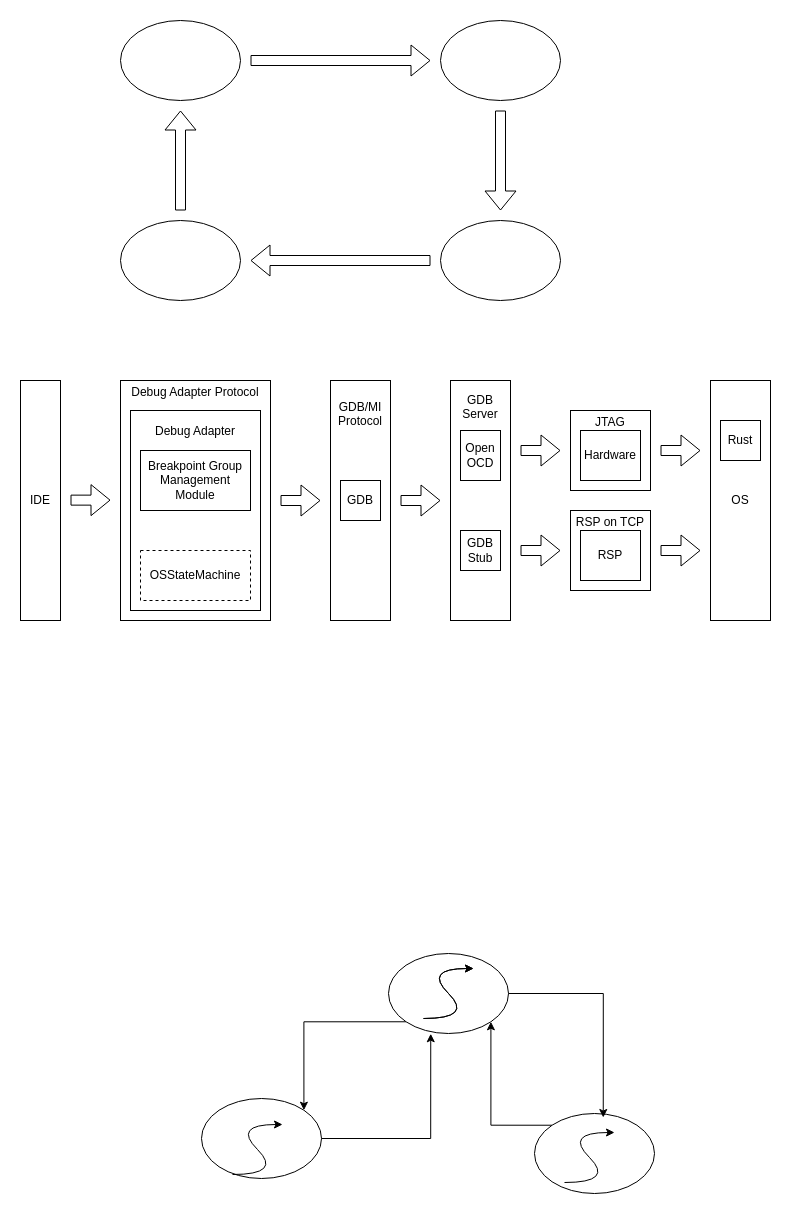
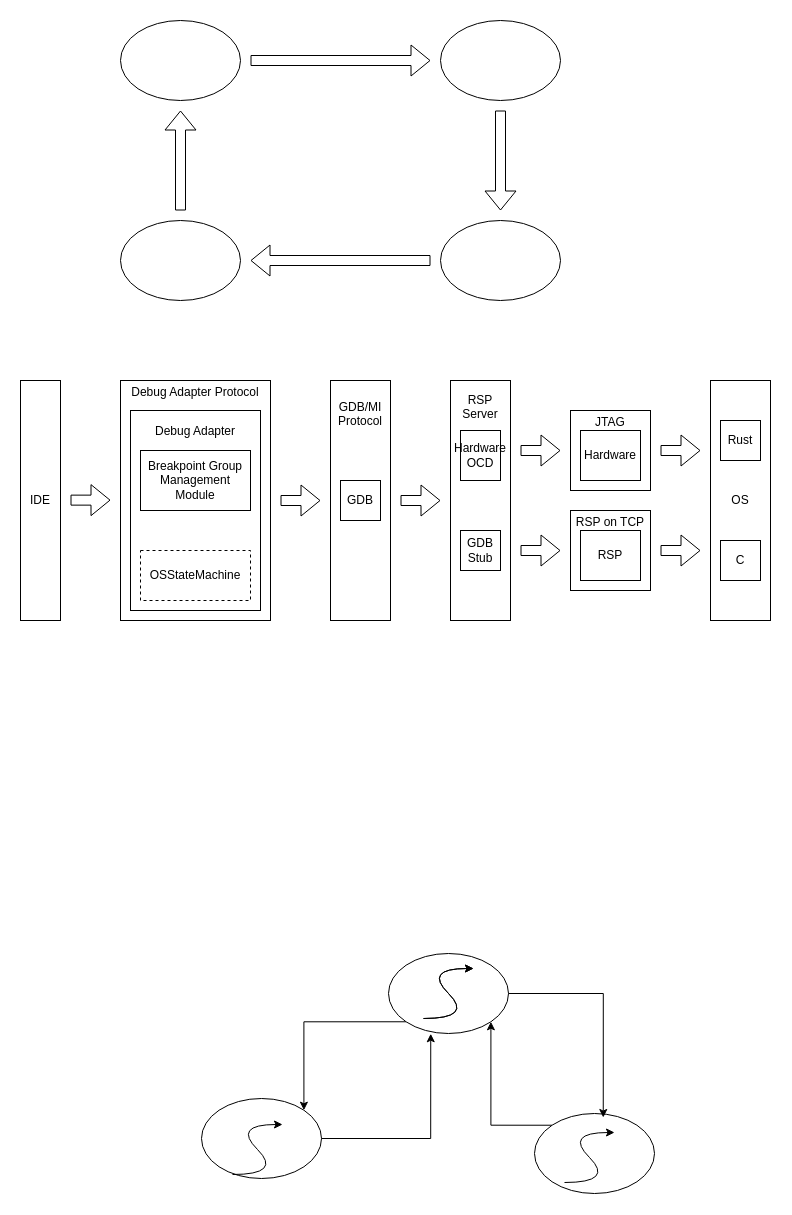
node "Open OCD": label "Open OCD" -> "Hardware OCD"
node "GDB Server": label "GDB Server" -> "RSP Server"
node "C": added
